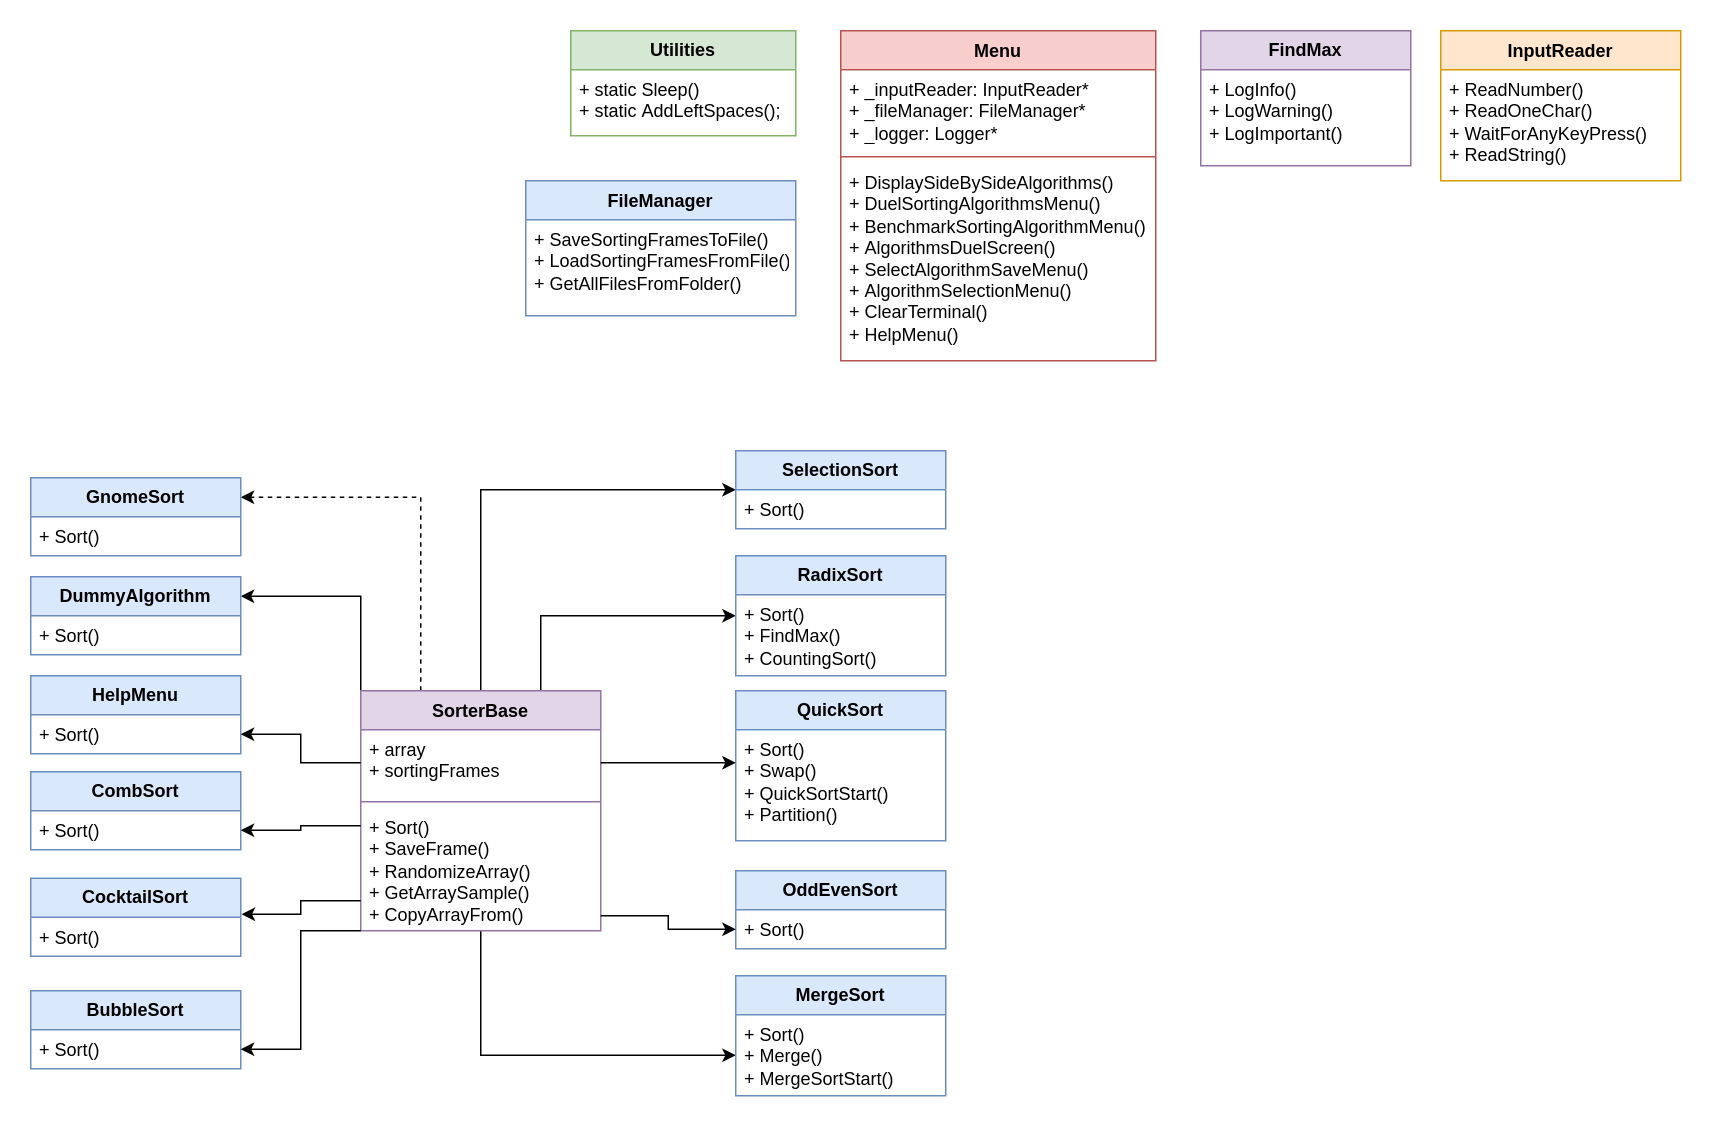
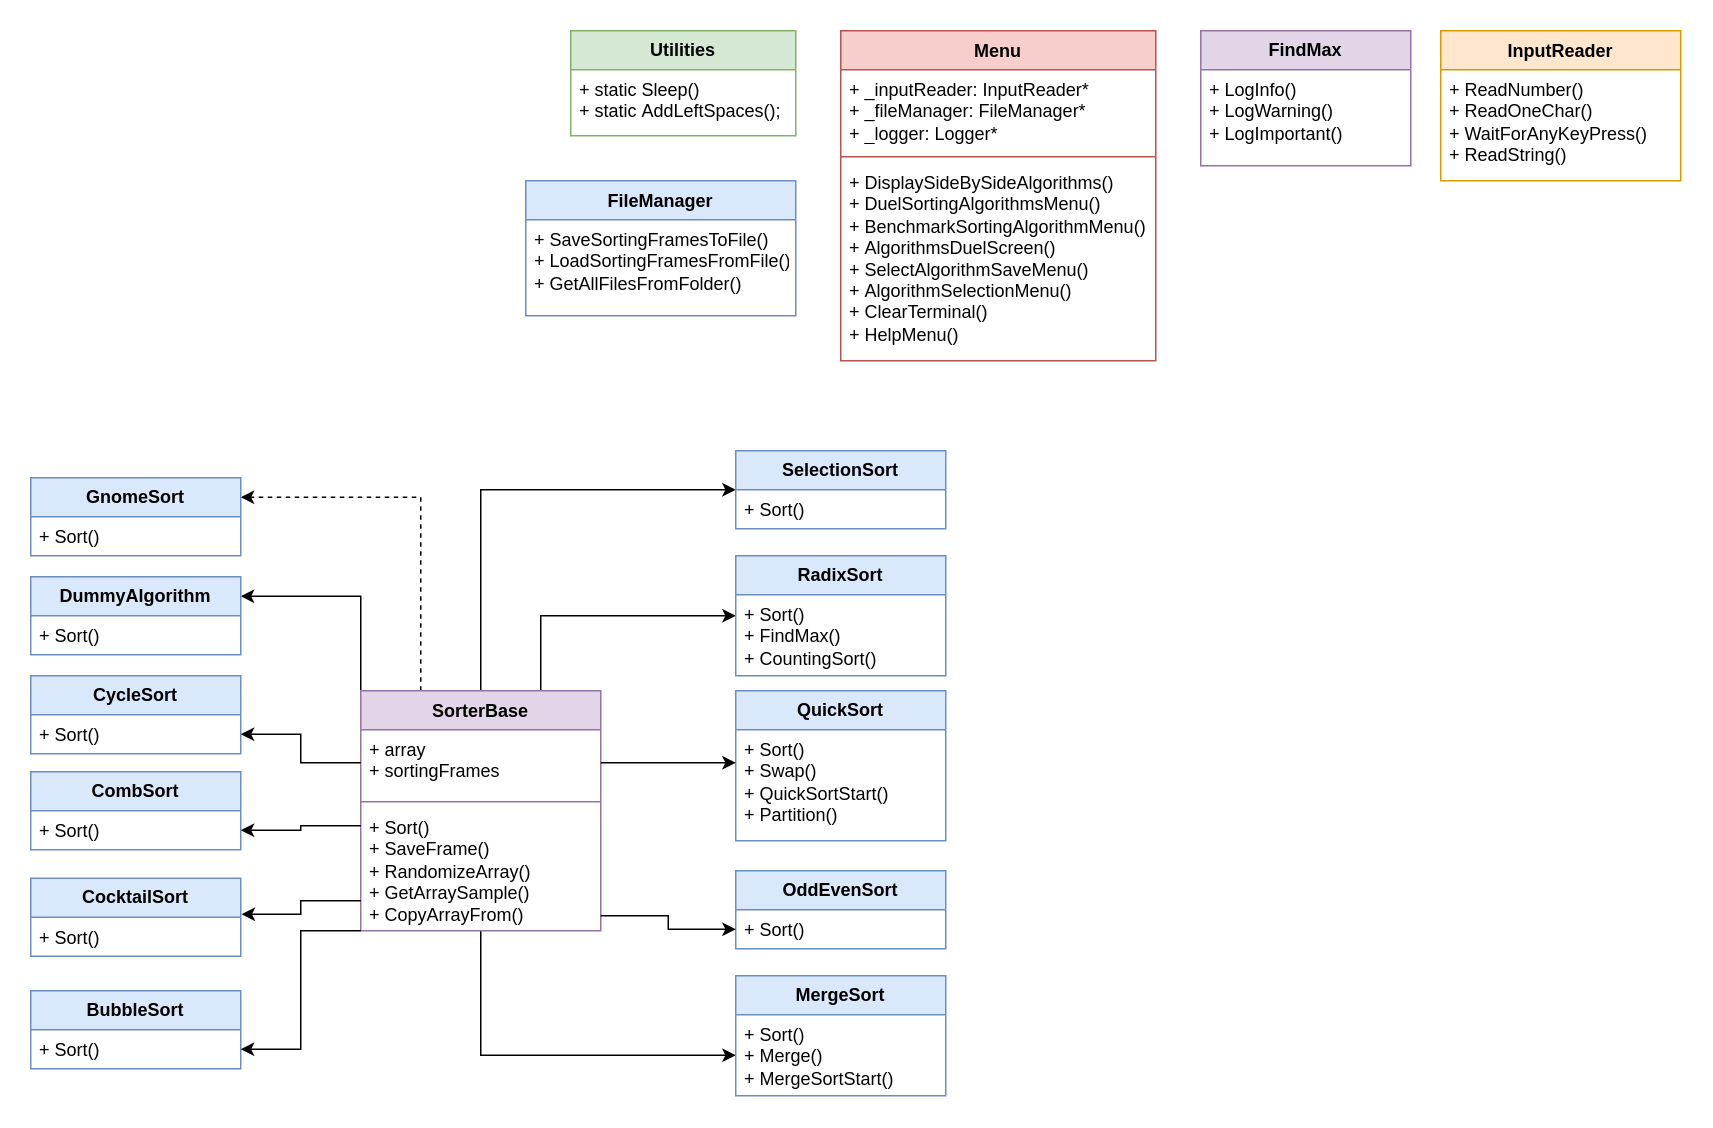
node "HelpMenu": label "HelpMenu" -> "CycleSort"
